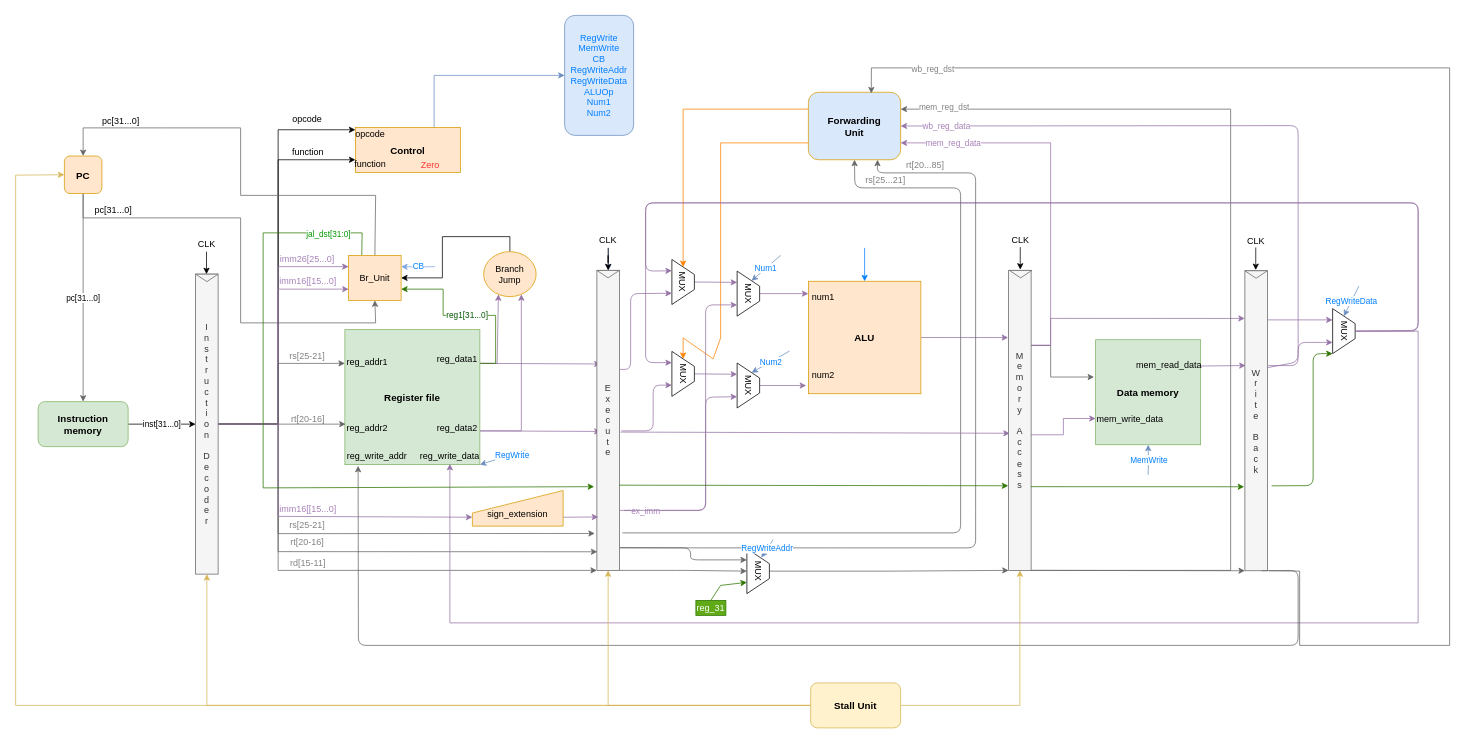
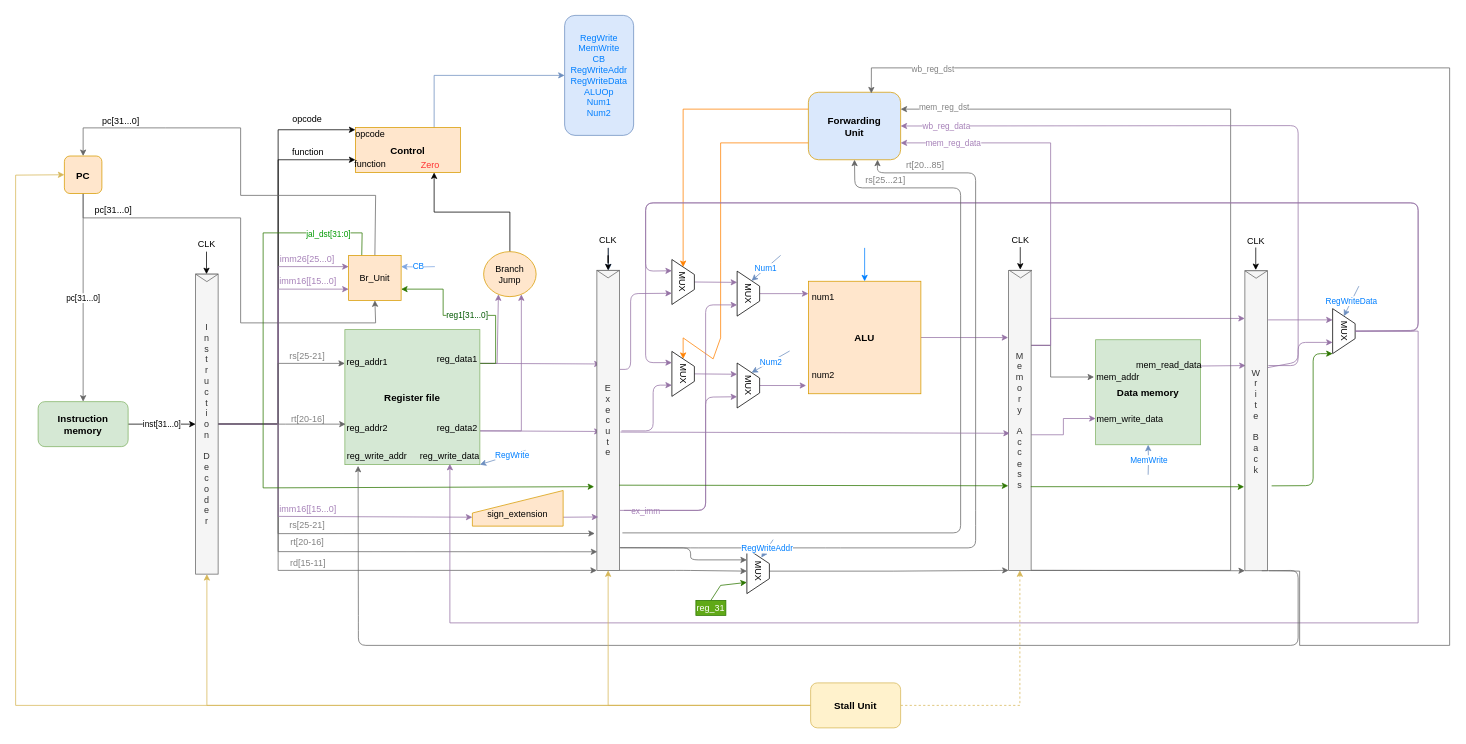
edge "Branch Jump" -> "Br_Unit": now "Branch Jump" -> "Control"
node "mem_addr": added
edge "Stall Unit" -> "M e m o r y A c c e s s": style solid -> dashed
